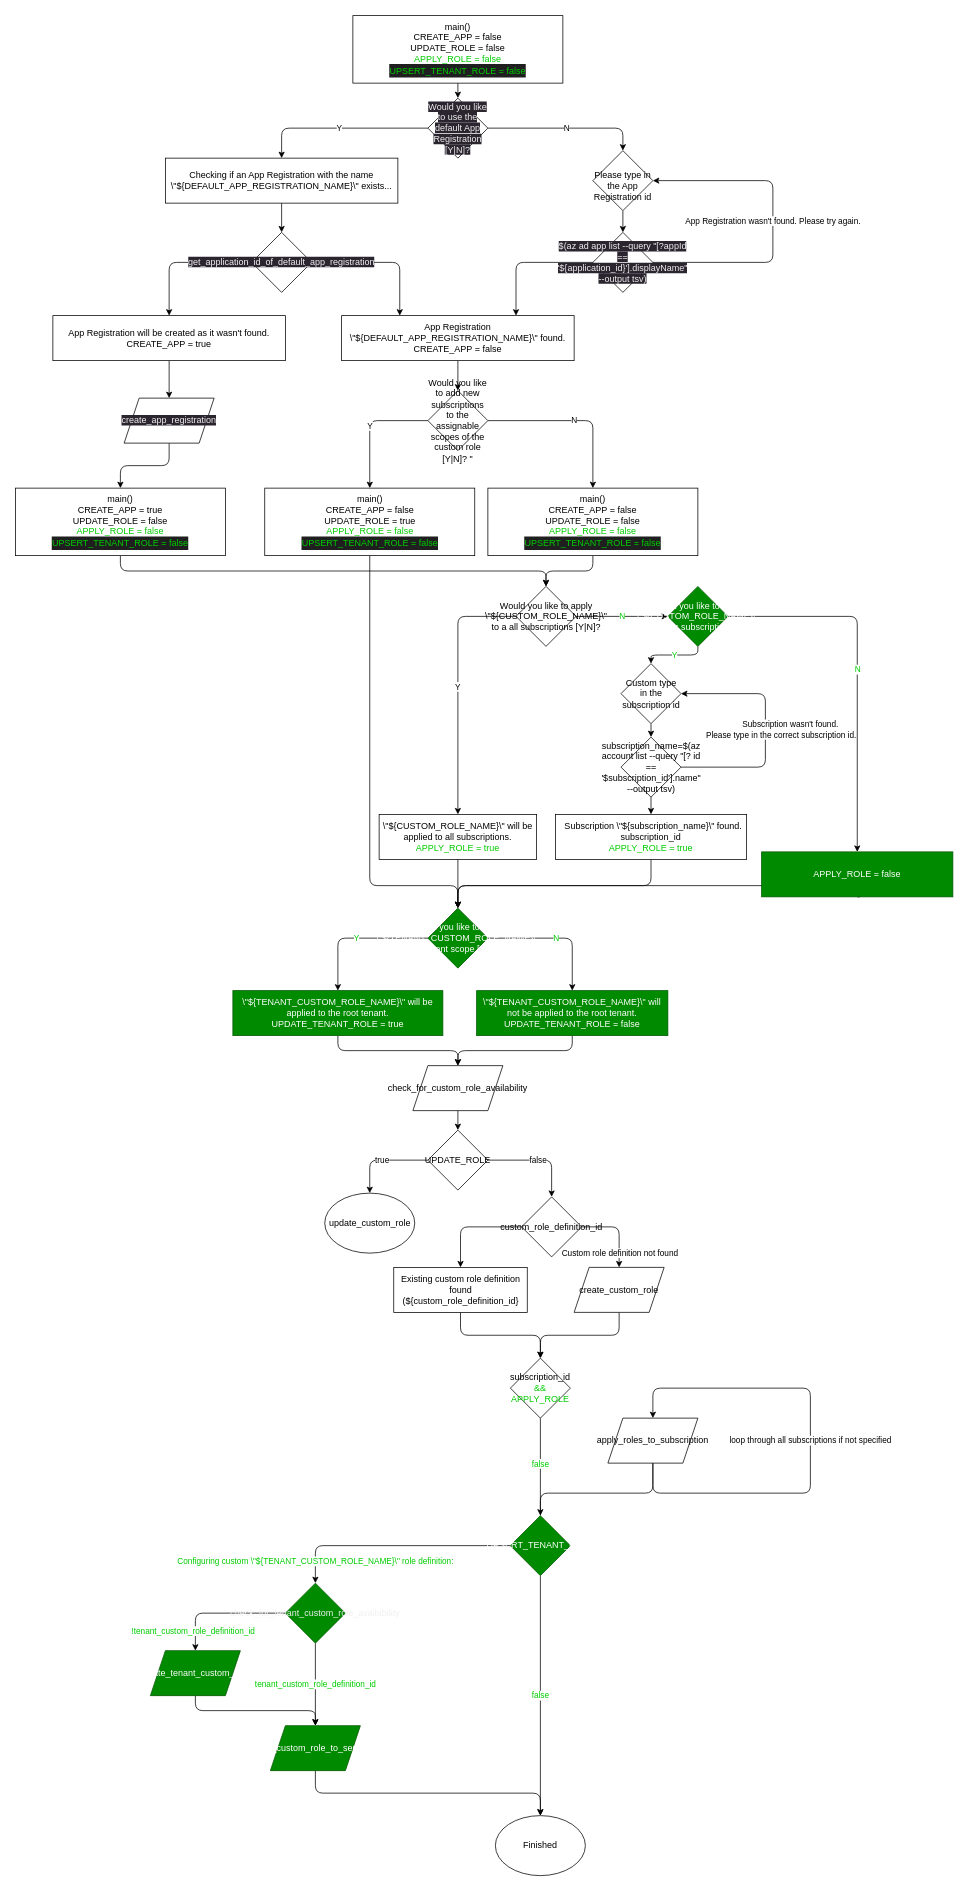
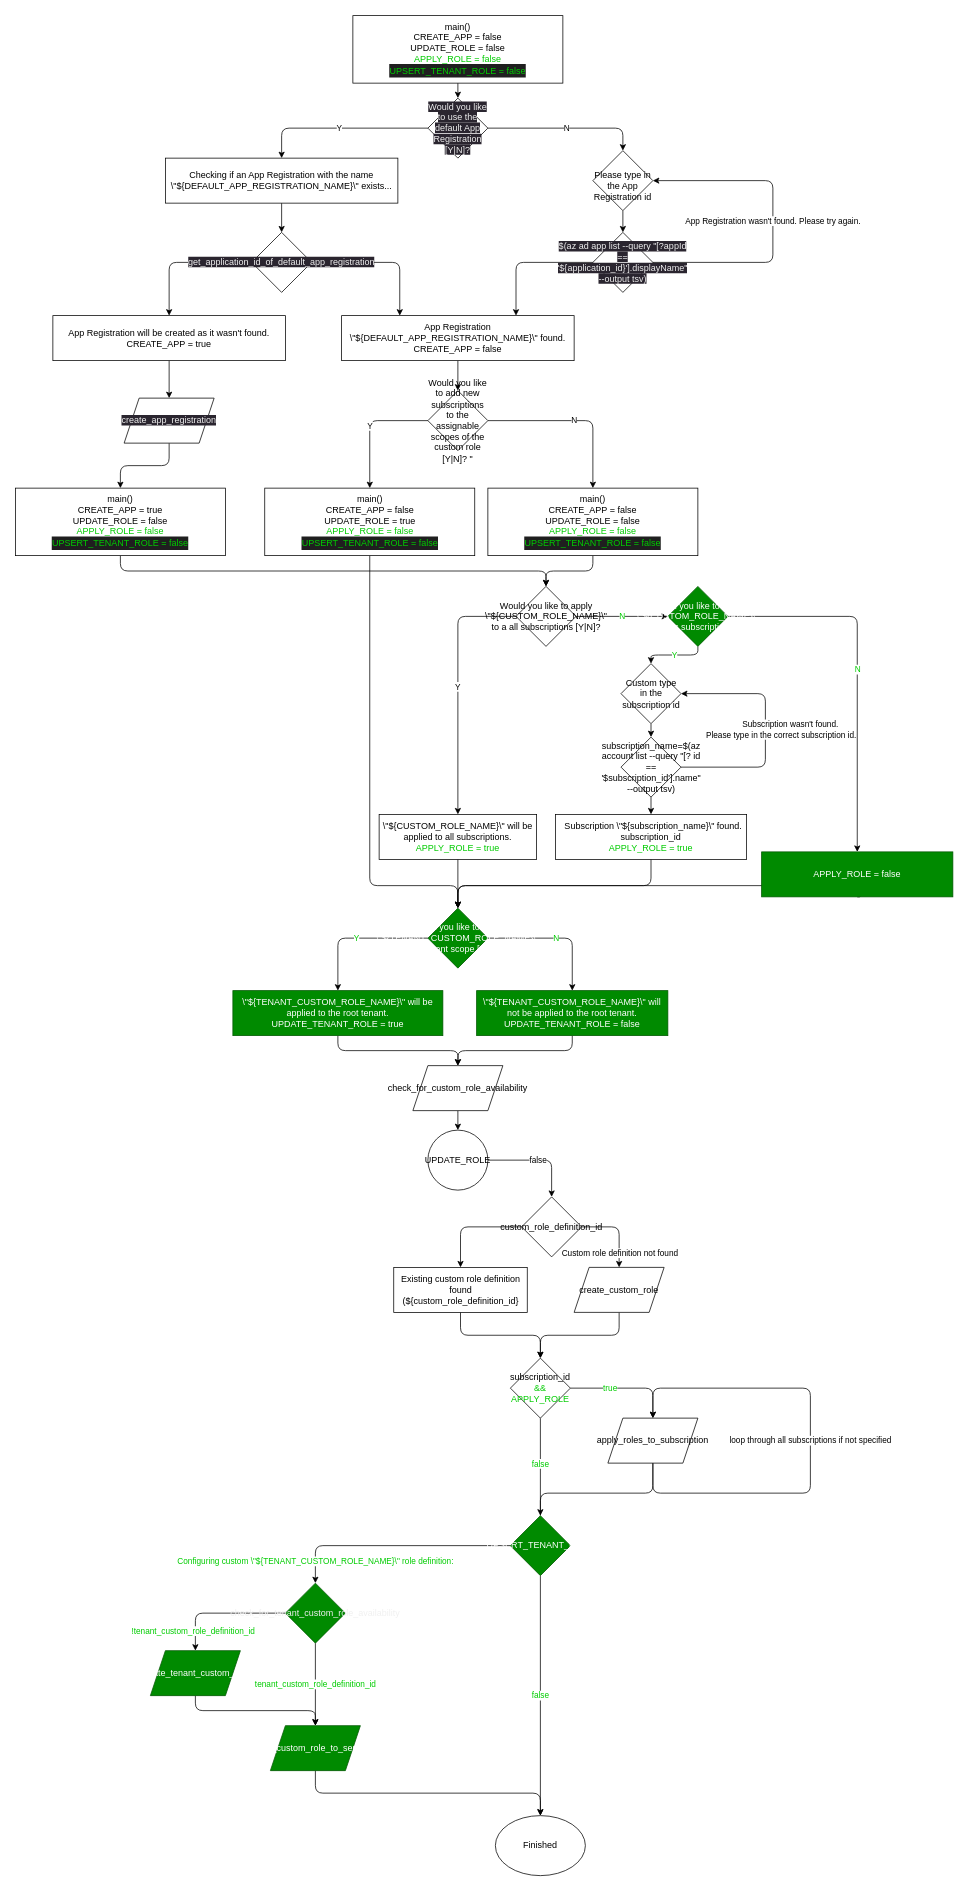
node "UPDATE_ROLE": shape diamond -> ellipse
edge "UPDATE_ROLE" -> "update_custom_role": removed, label "true"
node "update_custom_role": removed
edge "subscription_id && APPLY_ROLE" -> "apply_roles_to_subscription": added, label "true"
